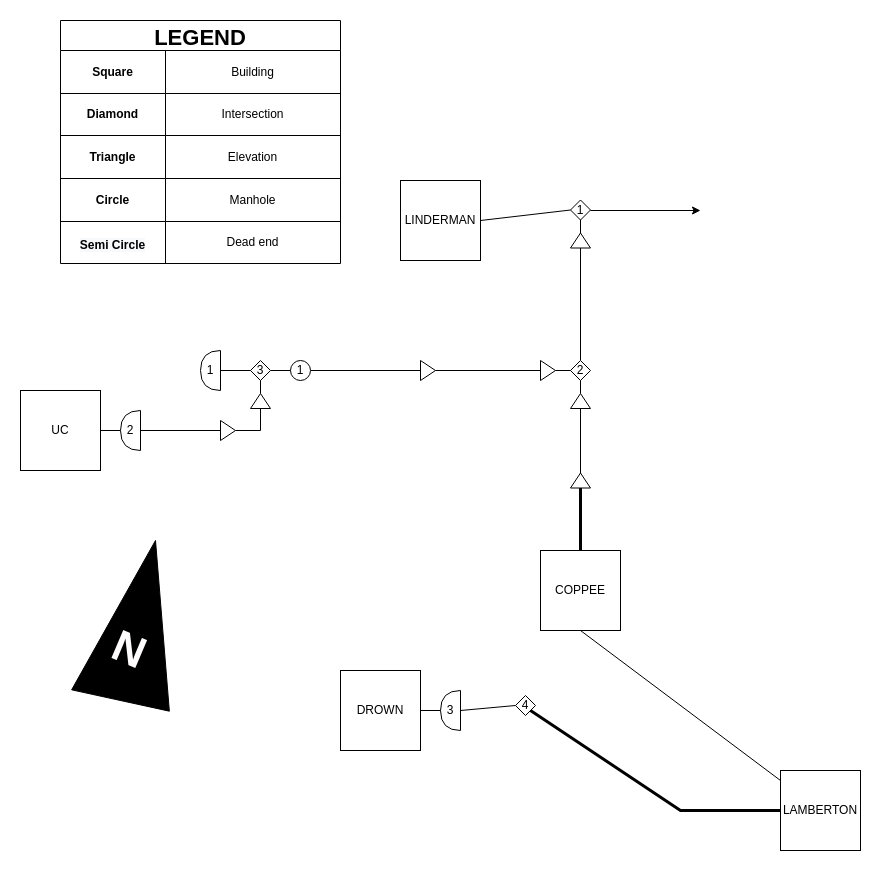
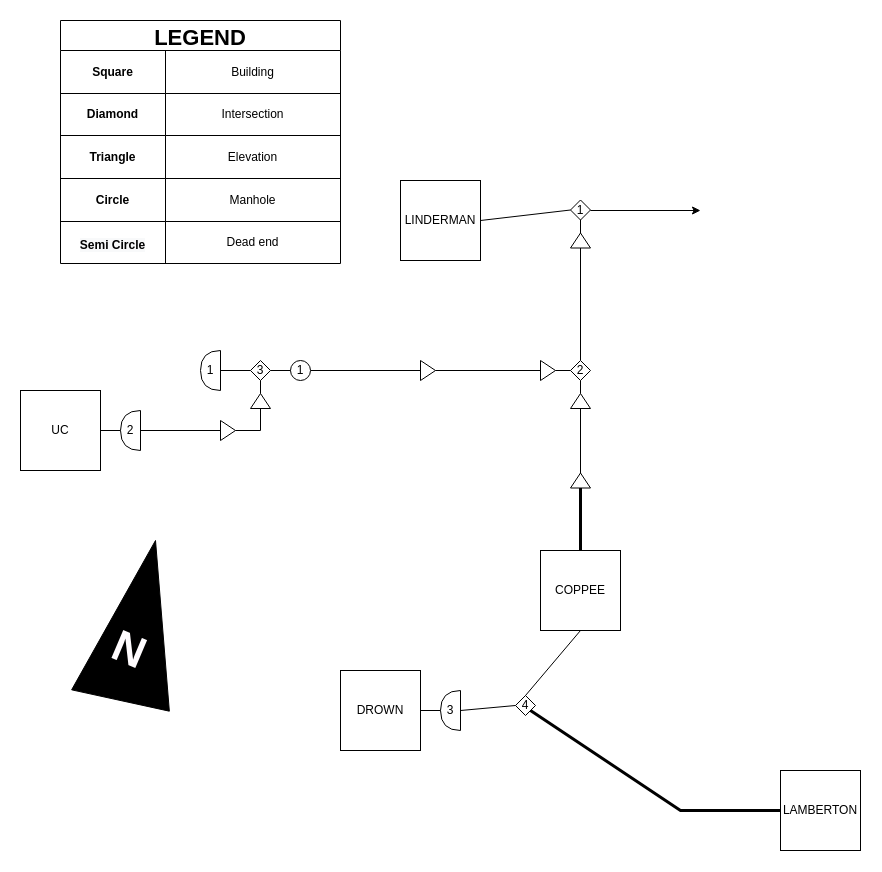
edge "COPPEE" -- "LAMBERTON": now "COPPEE" -- "4"
